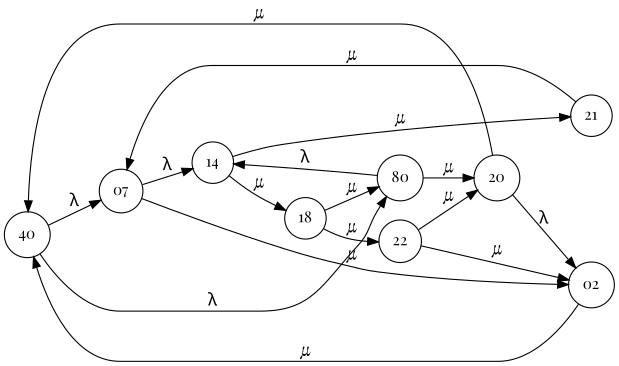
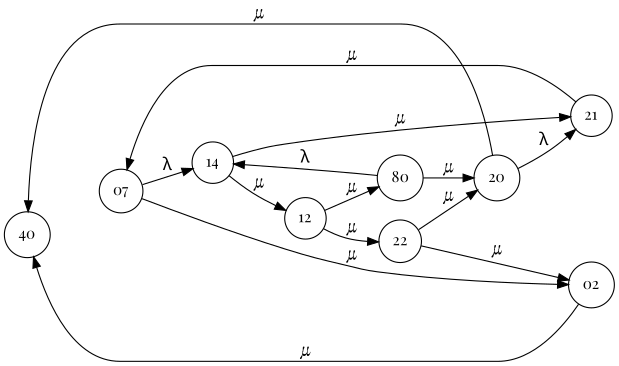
edge "40" -> "07": removed, label "λ"
node "18": label "18" -> "12"
edge "20" -> "02": now "20" -> "21"
edge "40" -> "80": removed, label "λ"
